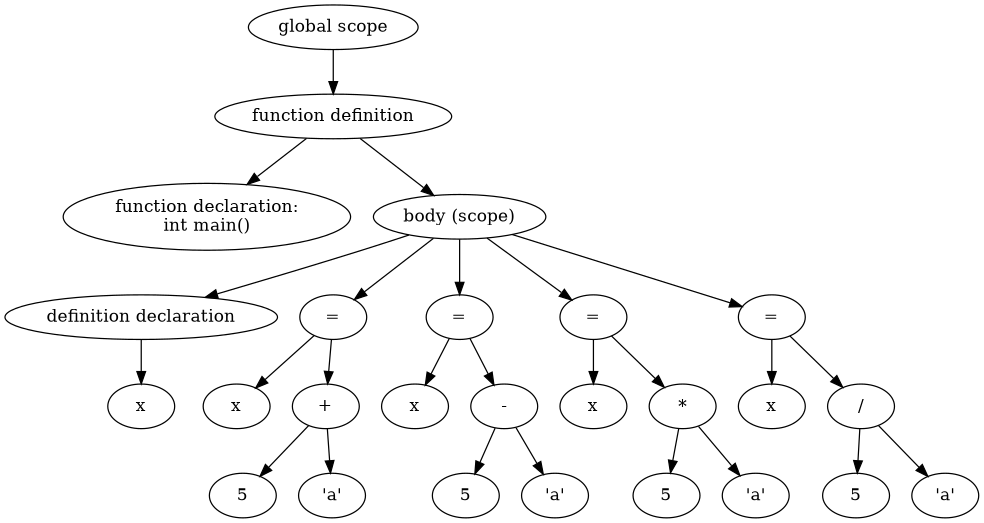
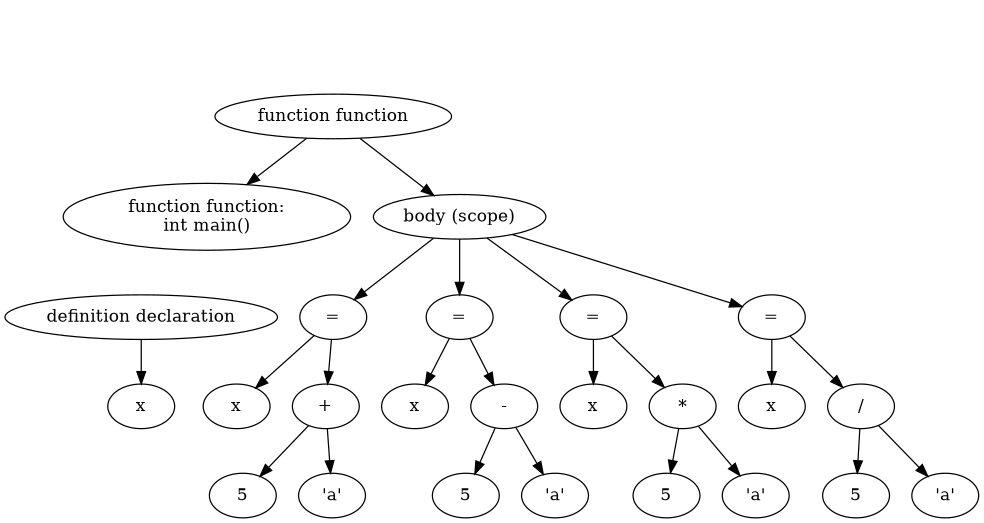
node "global scope": removed
node "function definition": label "function definition" -> "function function"
node "function declaration: int main()": label "function declaration: int main()" -> "function function: int main()"
edge "body (scope)" -> "definition declaration": removed
